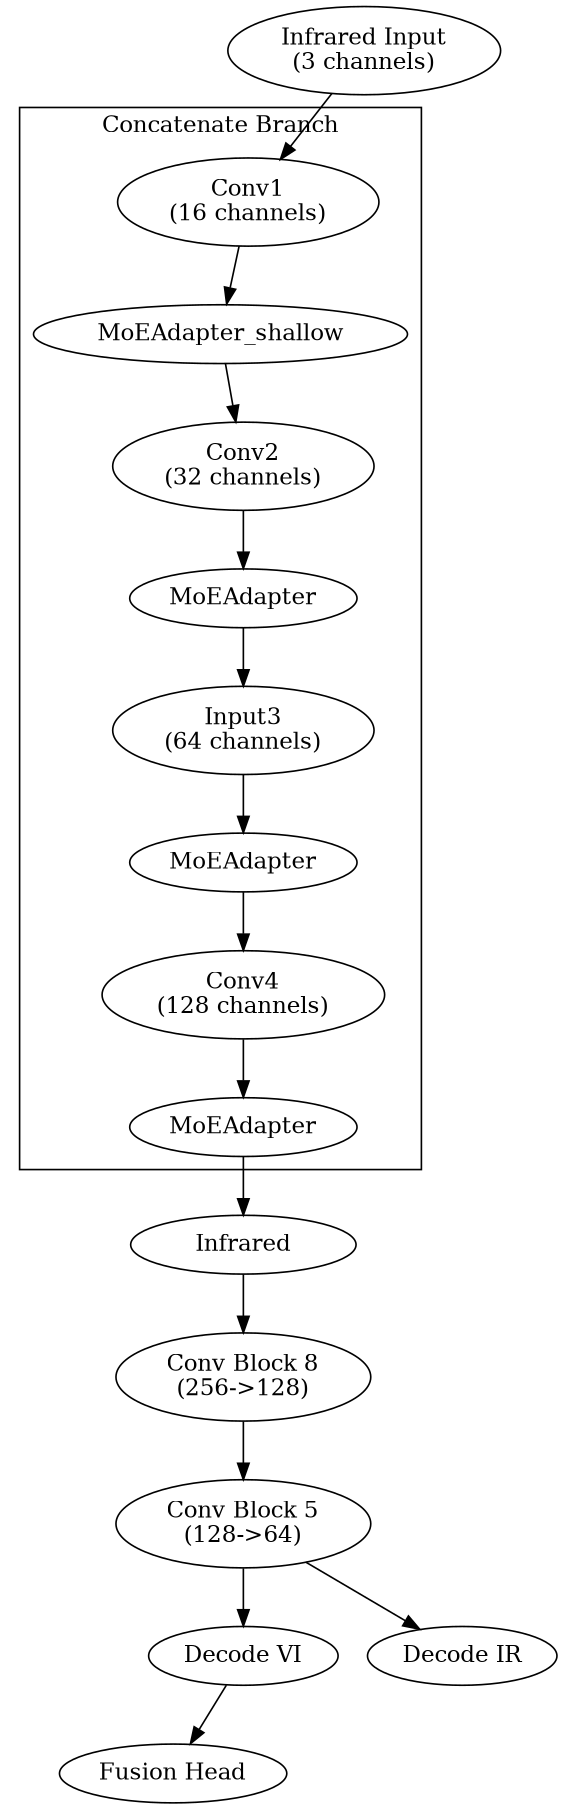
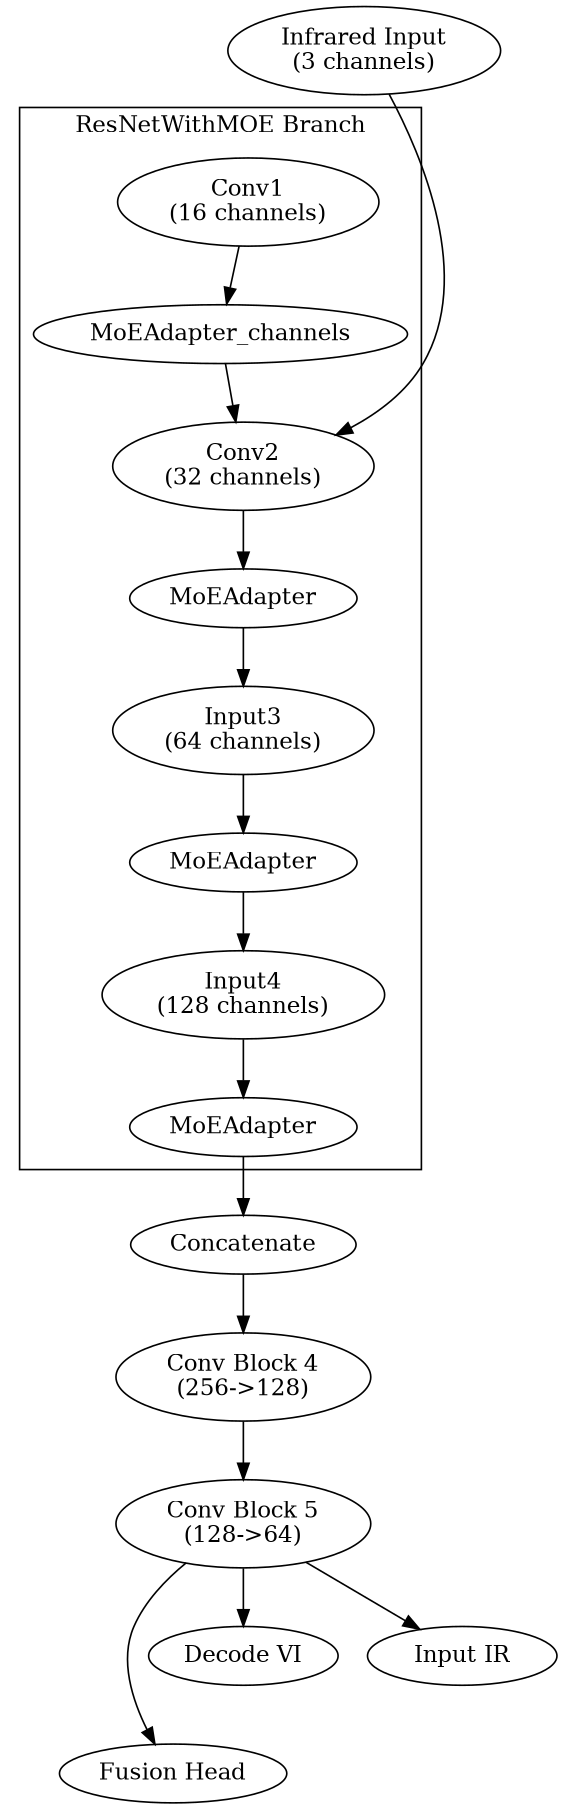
edge "Infrared Input (3 channels)" -> "Conv1 (16 channels)": now "Infrared Input (3 channels)" -> "Conv2 (32 channels)"
cluster "Concatenate Branch": label "Concatenate Branch" -> "ResNetWithMOE Branch"
node "MoEAdapter_shallow": label "MoEAdapter_shallow" -> "MoEAdapter_channels"
node "Conv4 (128 channels)": label "Conv4 (128 channels)" -> "Input4 (128 channels)"
node "Infrared": label "Infrared" -> "Concatenate"
node "Conv Block 8 (256->128)": label "Conv Block 8 (256->128)" -> "Conv Block 4 (256->128)"
node "Decode IR": label "Decode IR" -> "Input IR"
edge "Decode VI" -> "Fusion Head": now "Conv Block 5 (128->64)" -> "Fusion Head"
